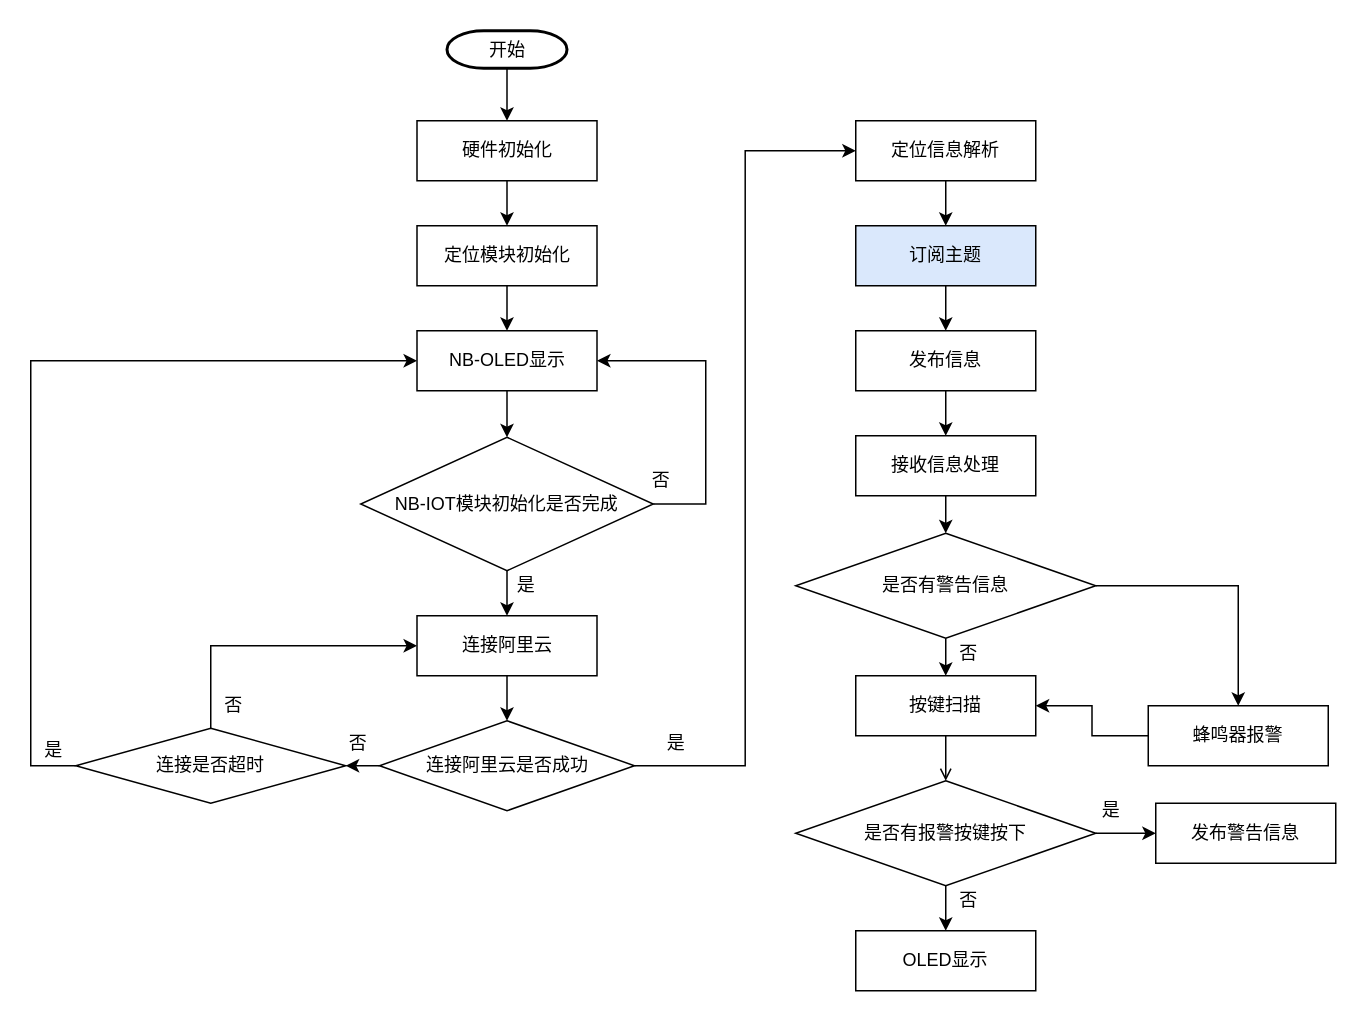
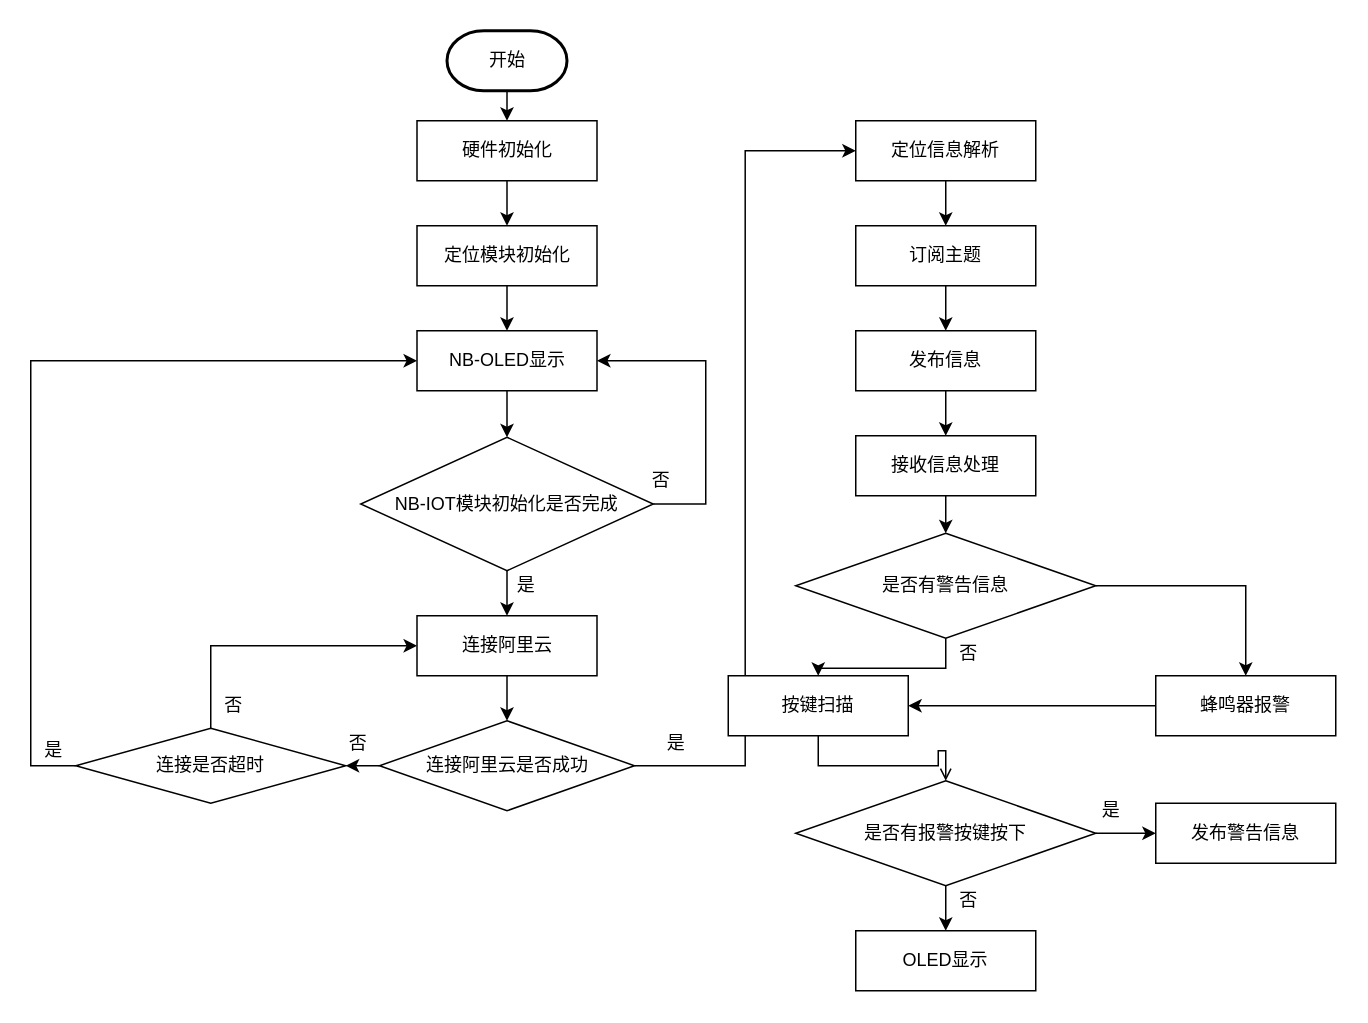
node "开始": size 120x38 -> 120x60
node "订阅主题": fillcolor #dae8fc -> #ffffff
node "按键扫描": moved (946, 706) -> (818, 706)
node "蜂鸣器报警": moved (1238, 736) -> (1246, 706)
